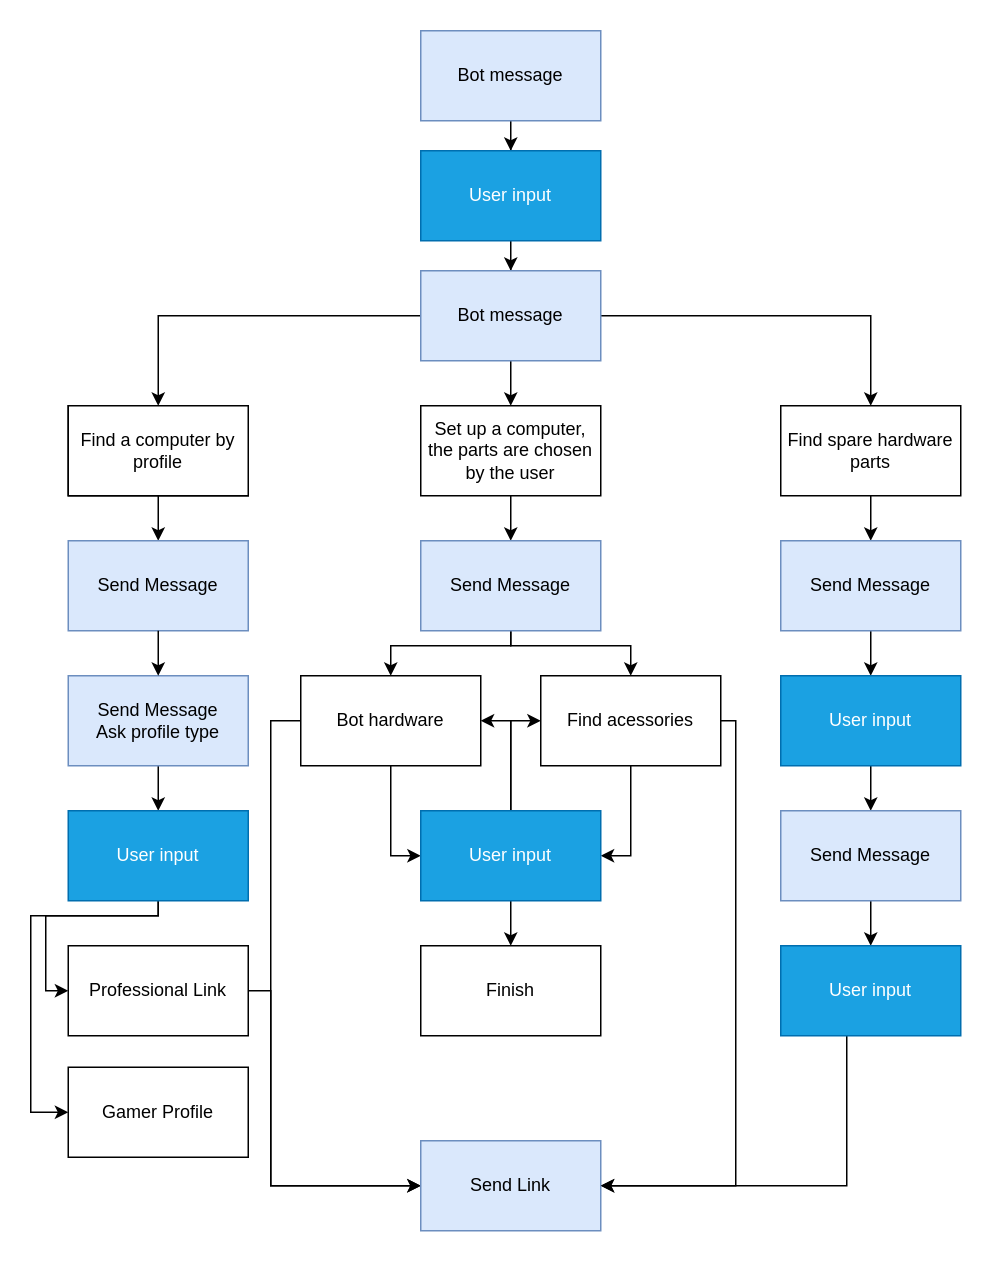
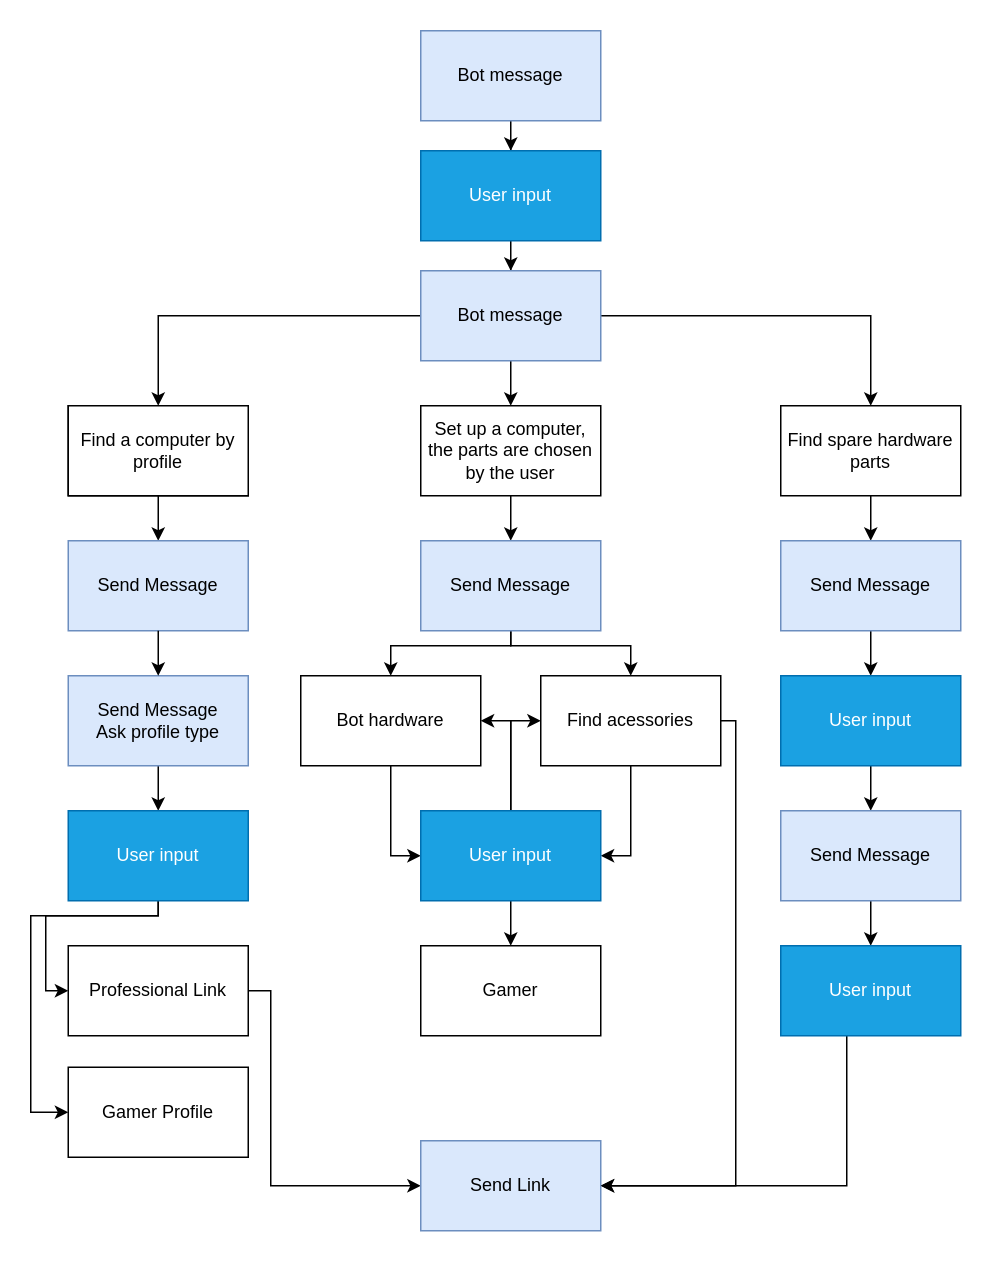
edge "Bot hardware" -> "Send Link": removed
node "Finish": label "Finish" -> "Gamer"
